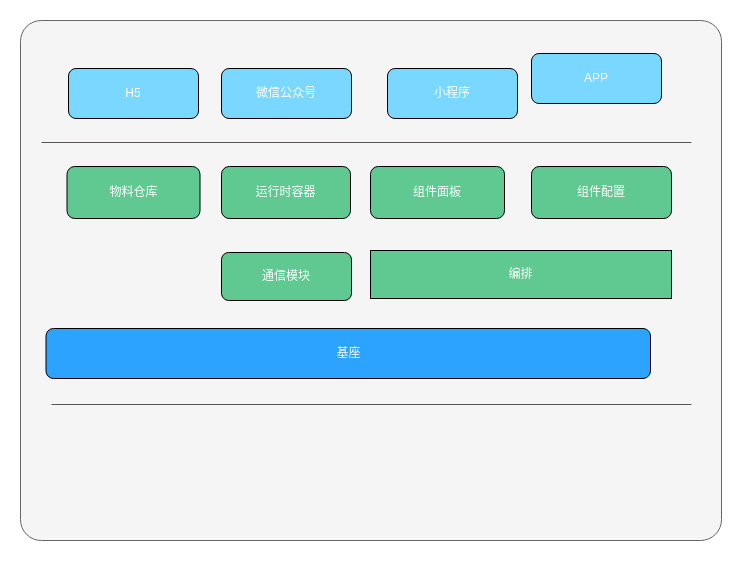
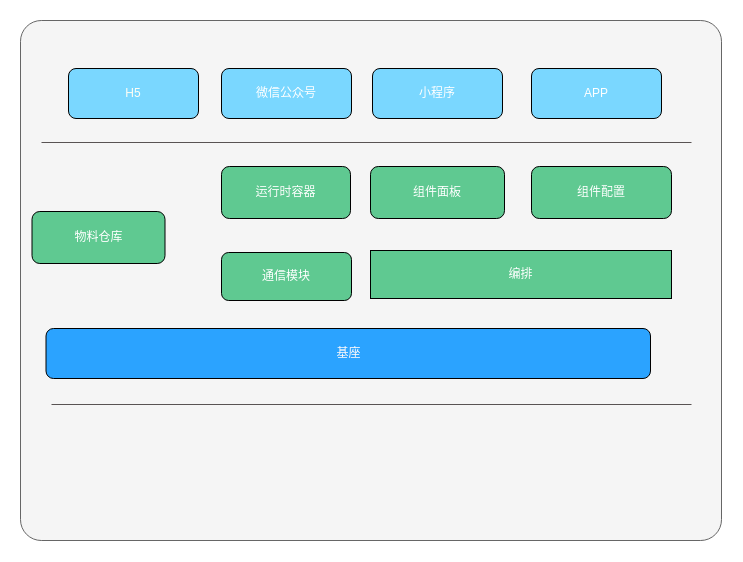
node "APP": moved (597, 79) -> (597, 94)
node "小程序": moved (453, 94) -> (438, 94)
node "物料仓库": moved (134, 193) -> (99, 238)
